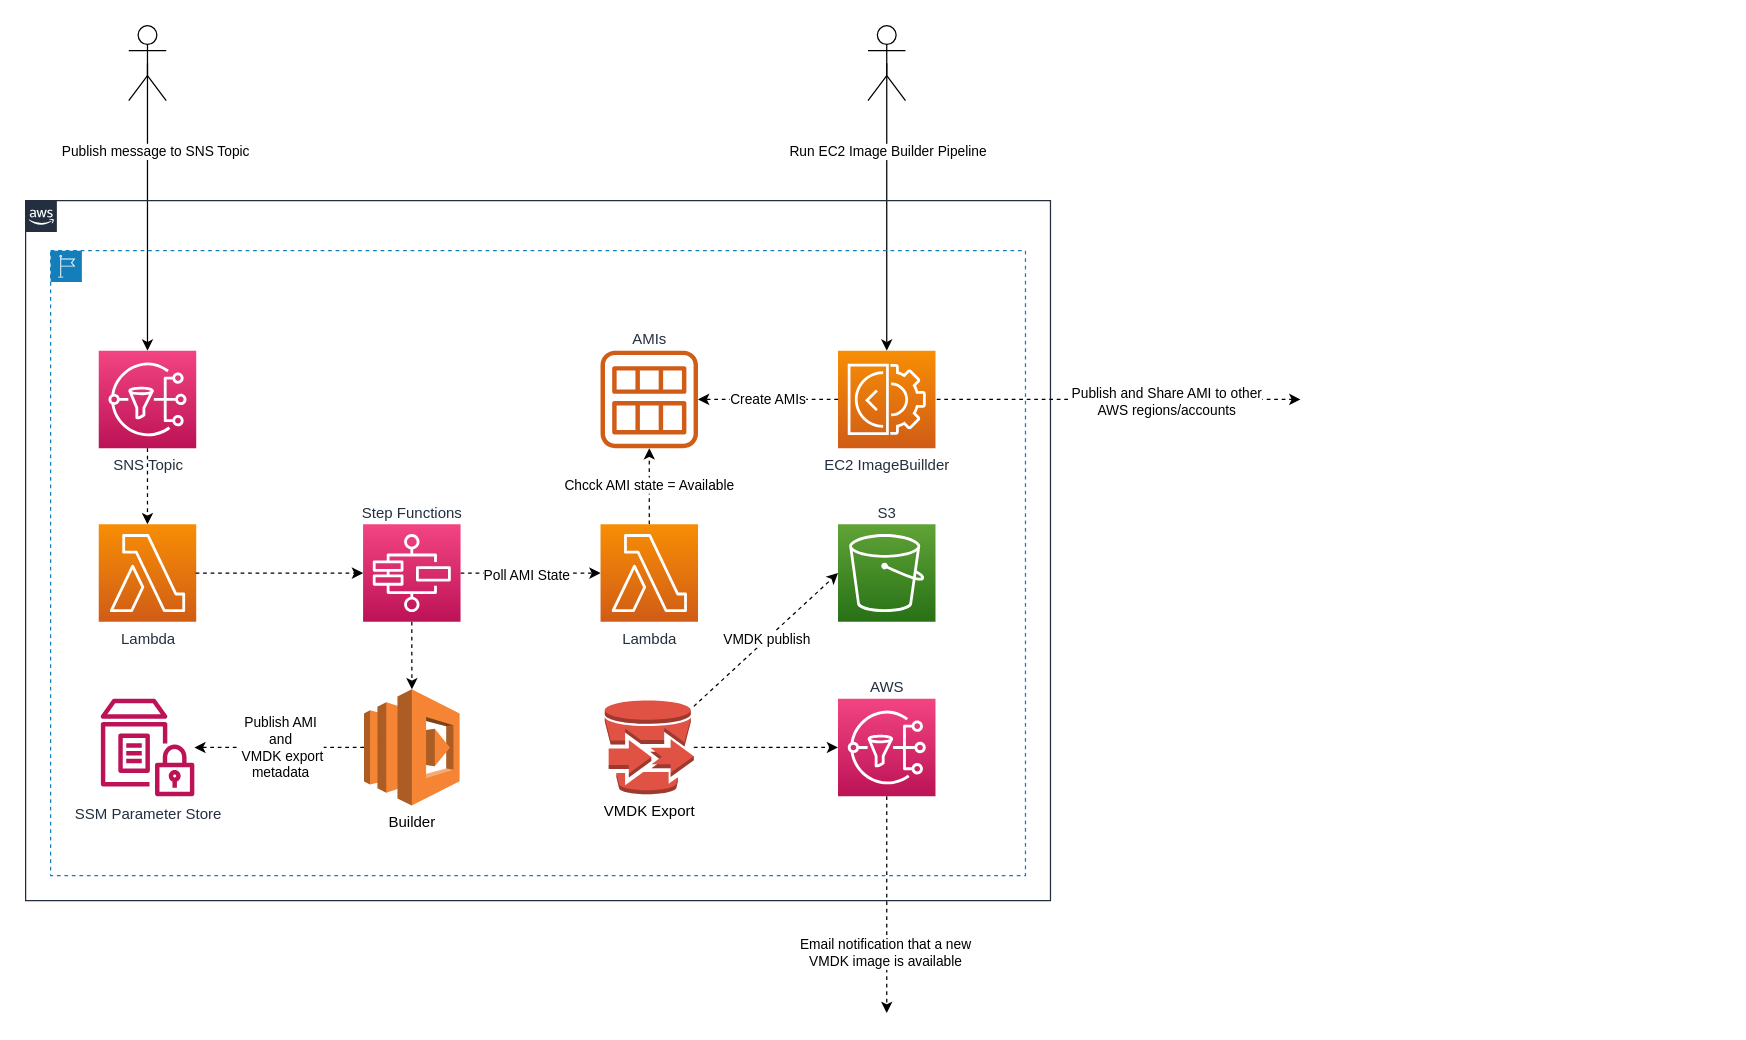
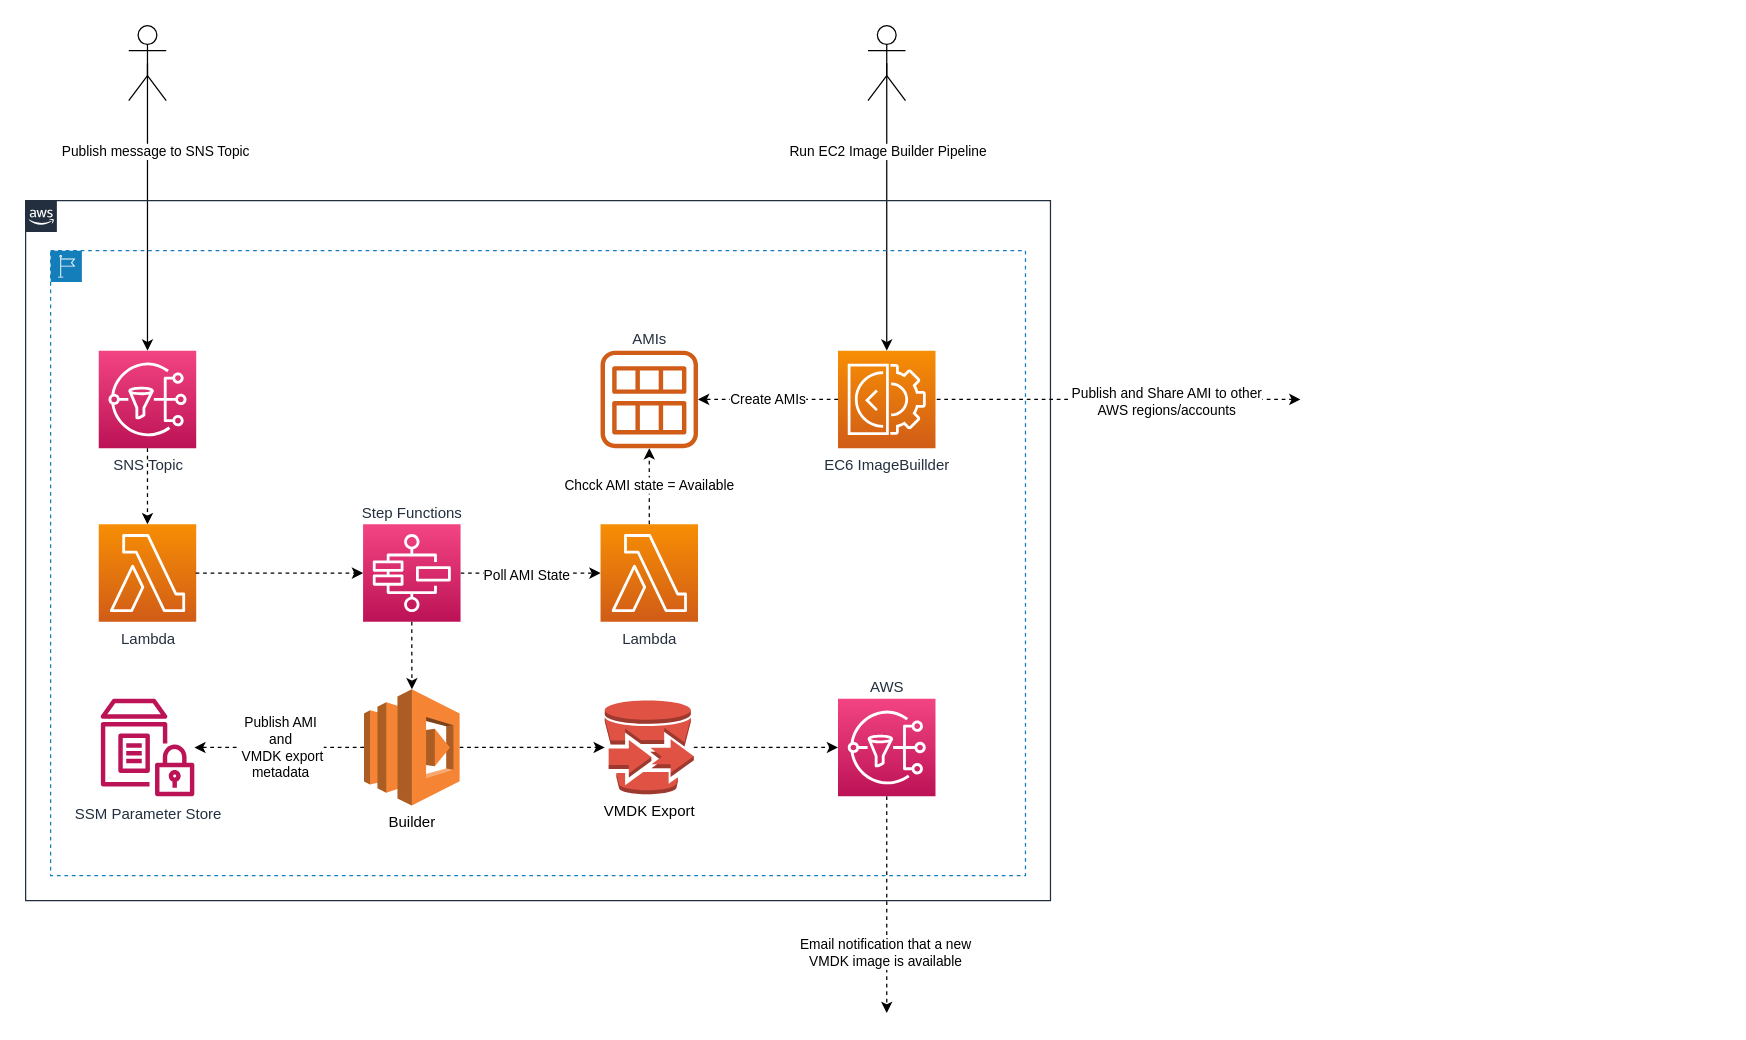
node "EC2 ImageBuillder": label "EC2 ImageBuillder" -> "EC6 ImageBuillder"
node "S3": removed
edge "VMDK Export" -> "S3": removed, label "VMDK publish"
edge "Builder" -> "VMDK Export": added
